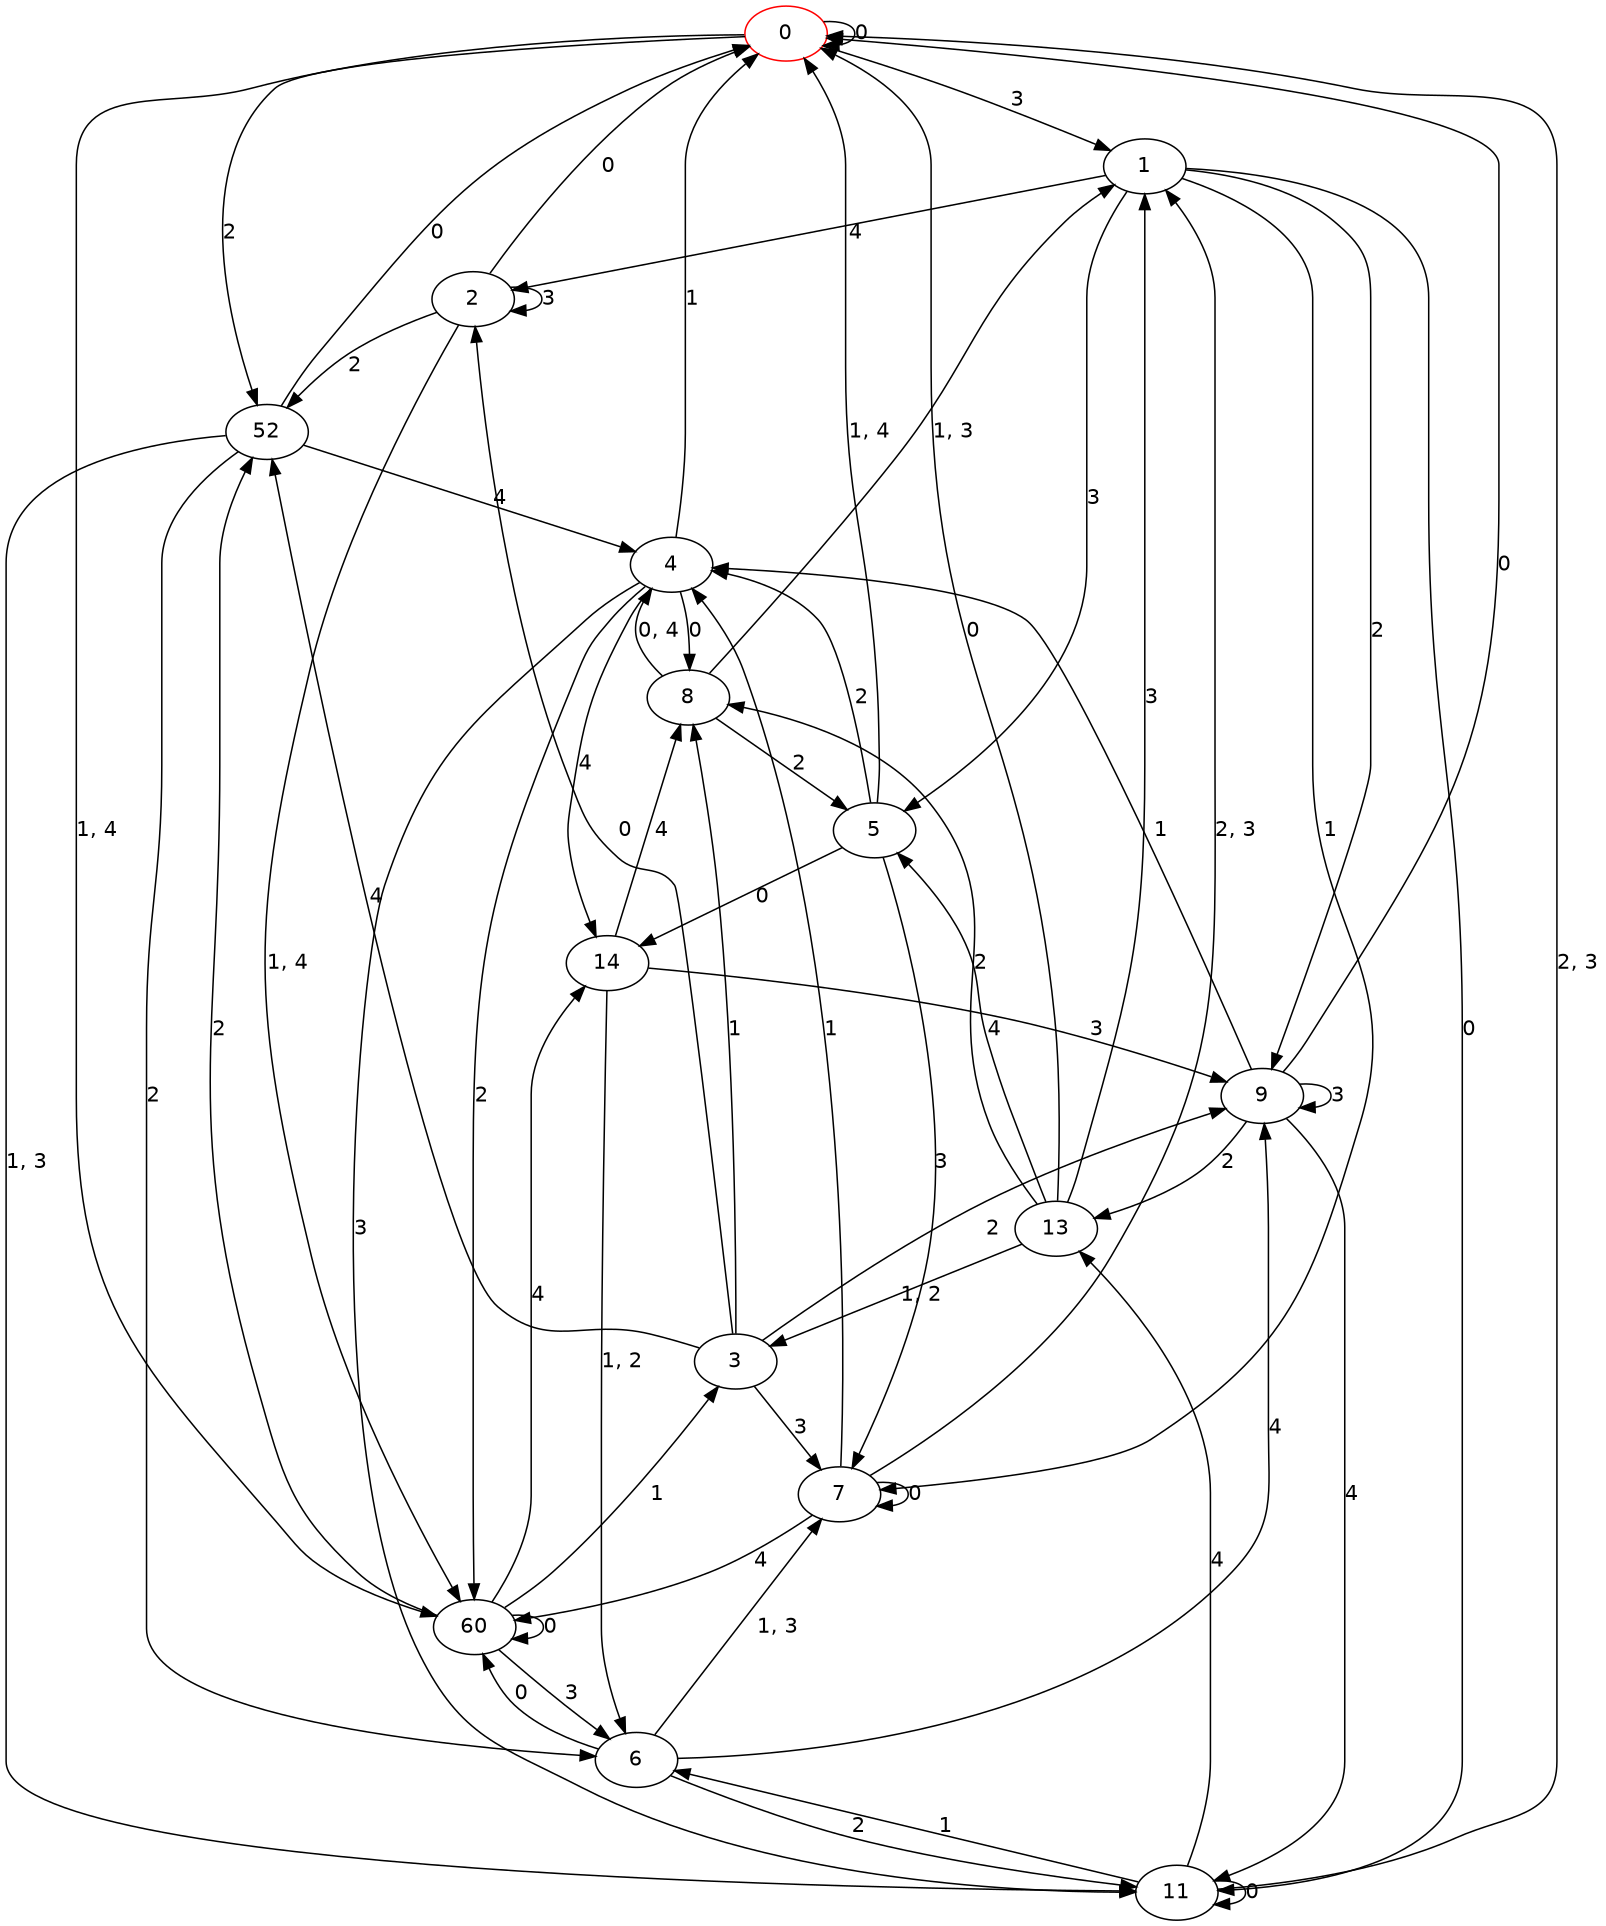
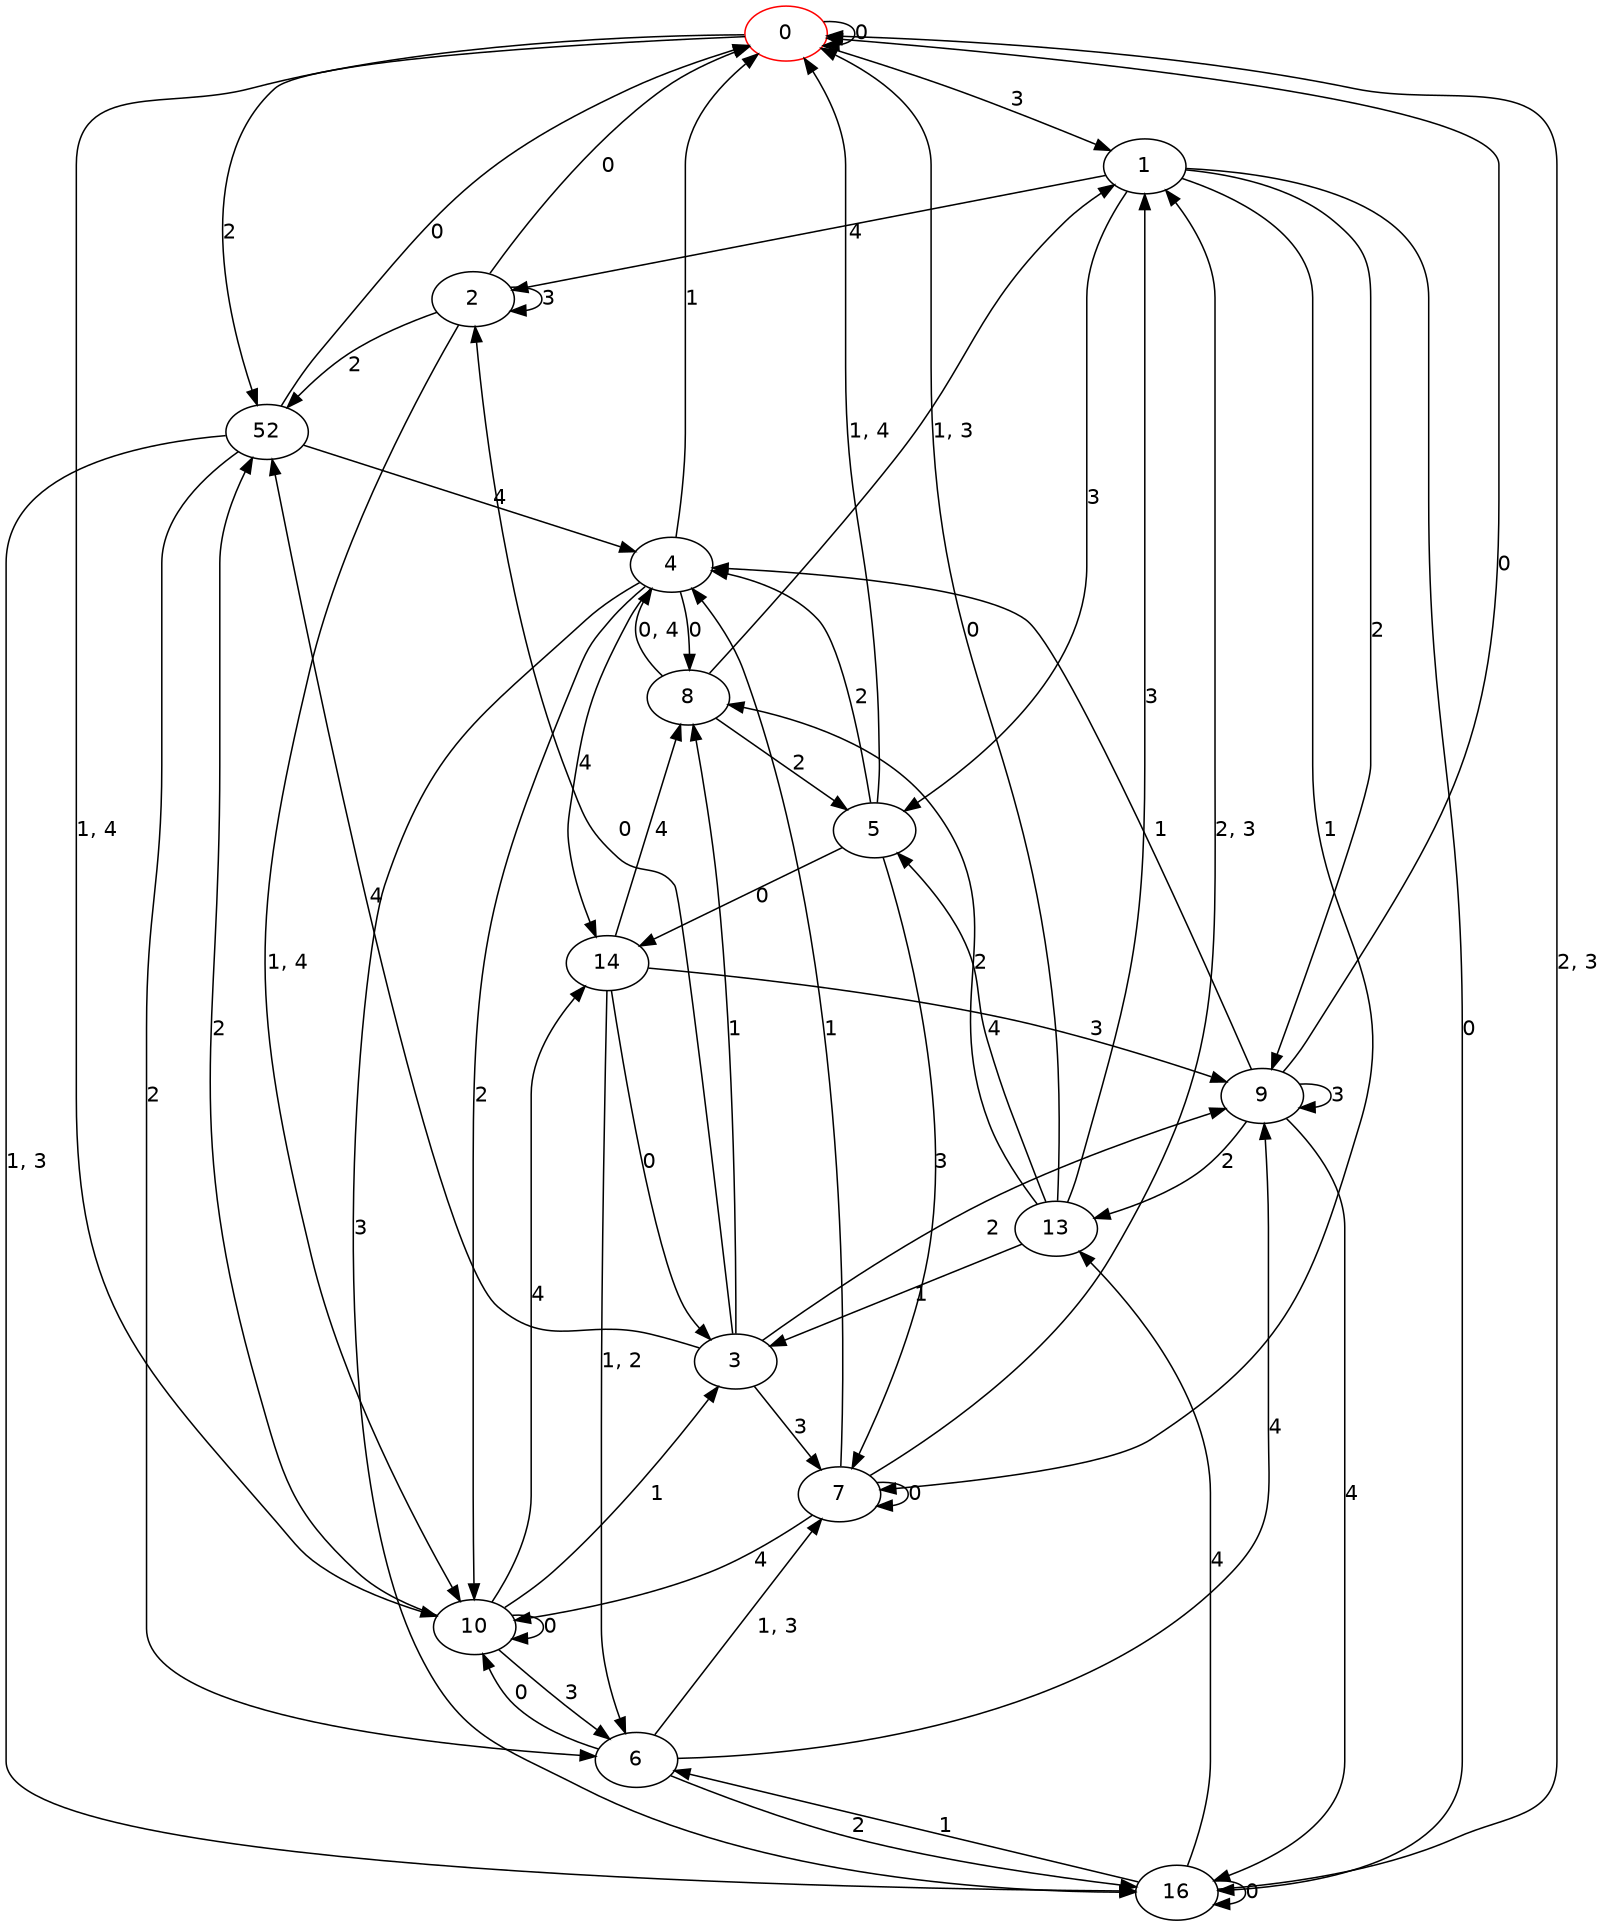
edge "14" -> "3": added, label "0"
edge "13" -> "3": label "1, 2" -> "1"
node "60": label "60" -> "10"
node "11": label "11" -> "16"
